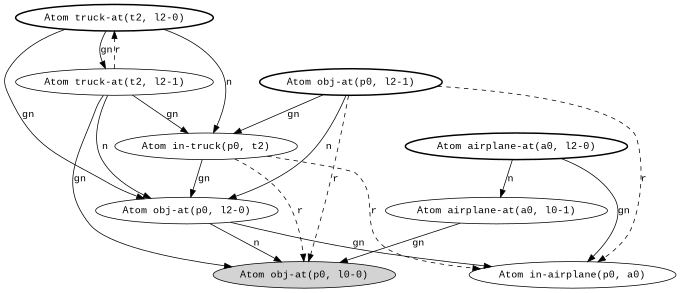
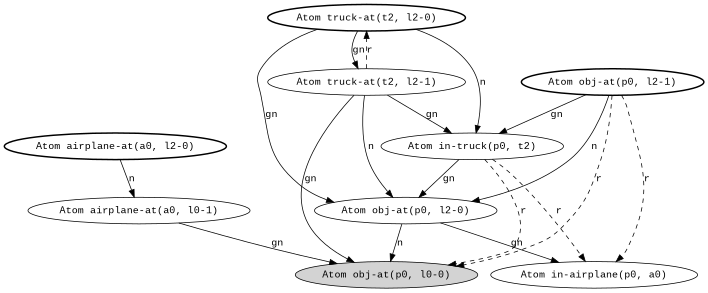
edge "Atom airplane-at(a0, l2-0)" -> "Atom in-airplane(p0, a0)": removed, label "gn"
